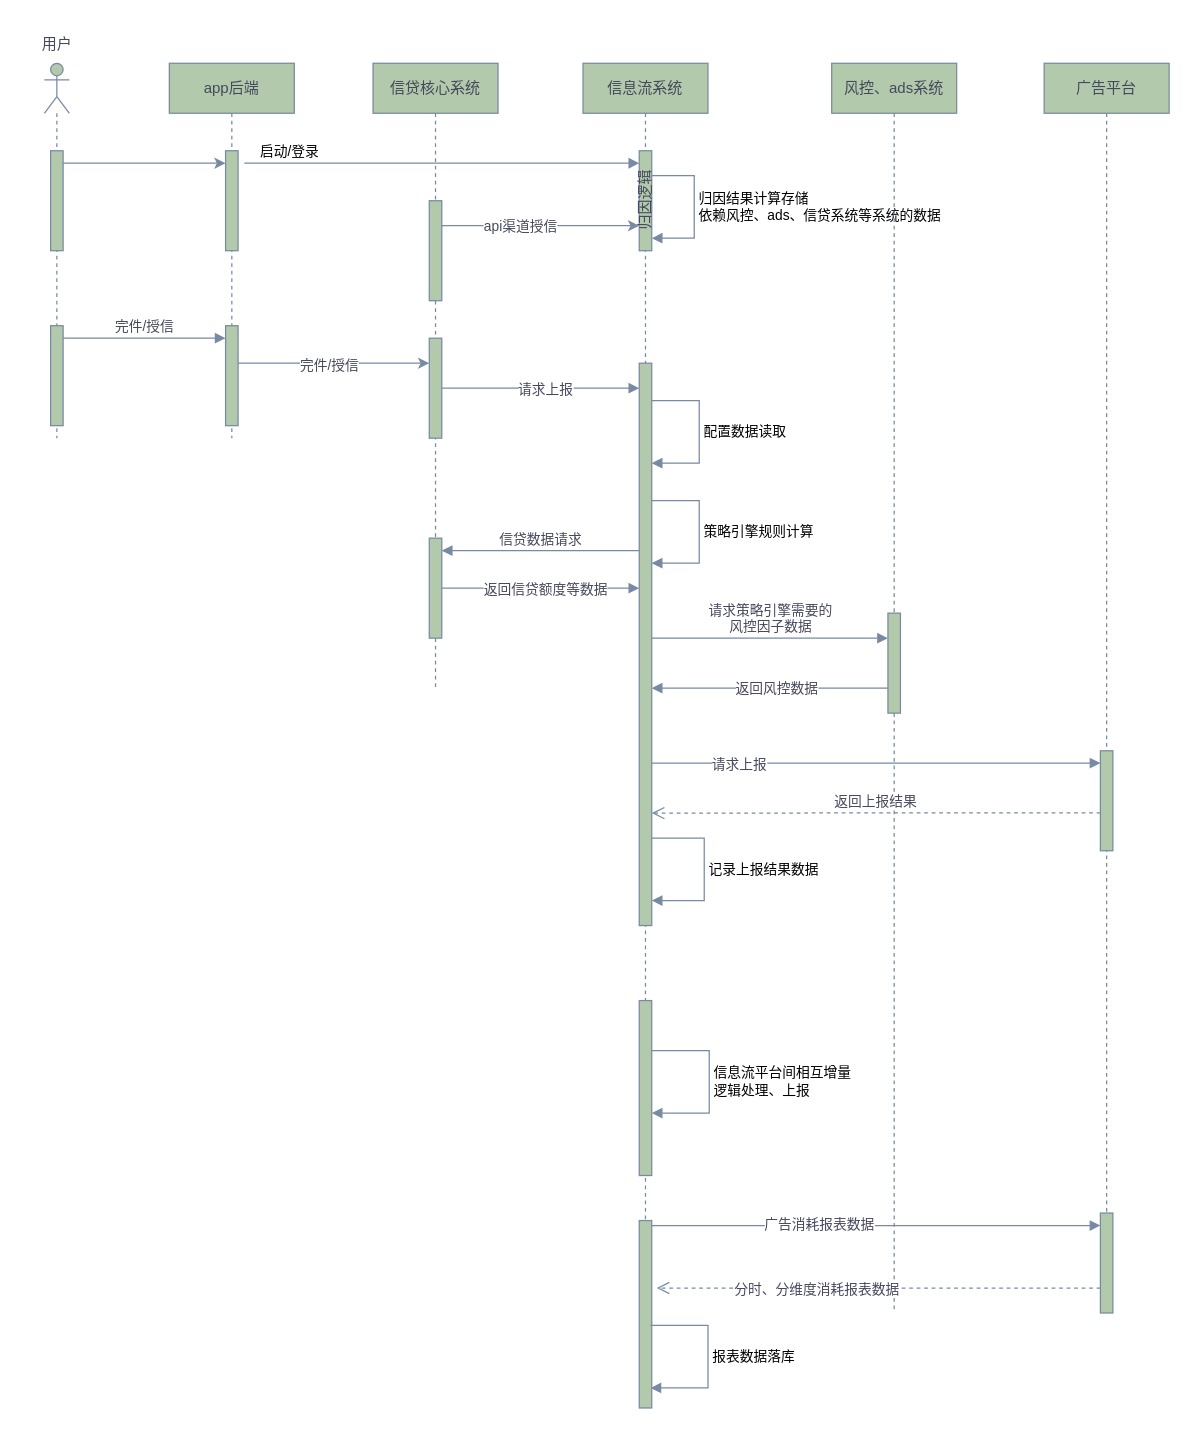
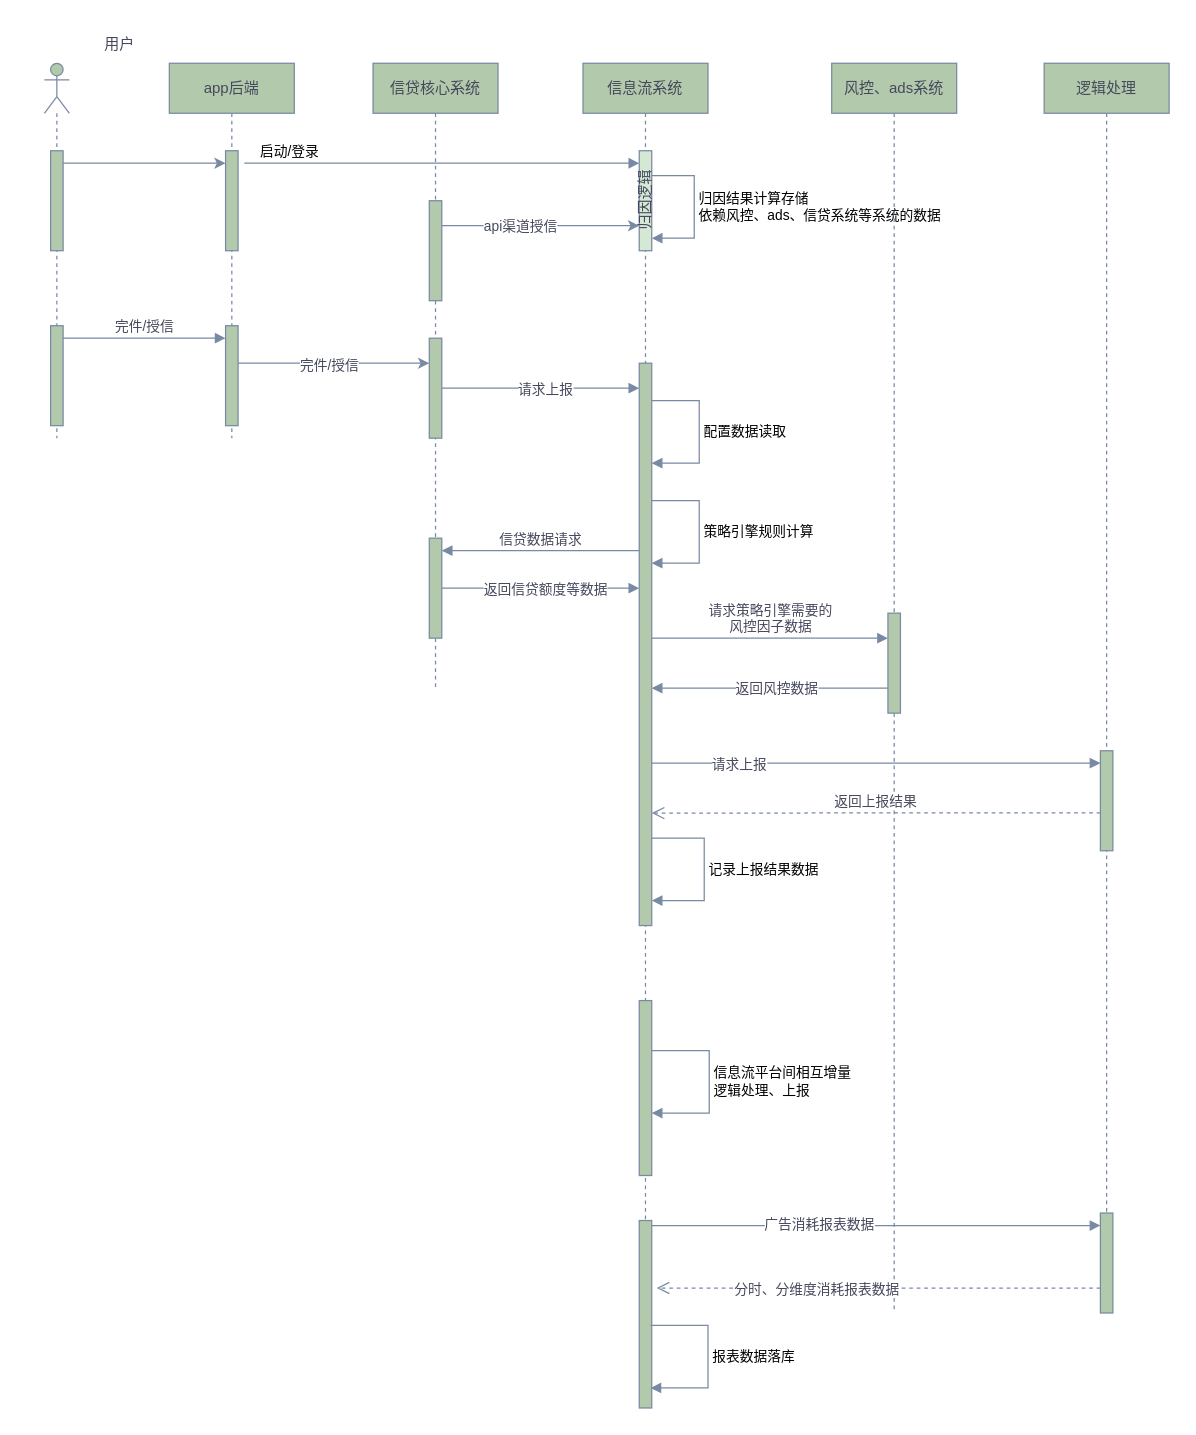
node "用户": moved (57, 44) -> (119, 44)
node "广告平台": label "广告平台" -> "逻辑处理"
node "归因逻辑": fillcolor #b2c9ab -> #d5e8d4
